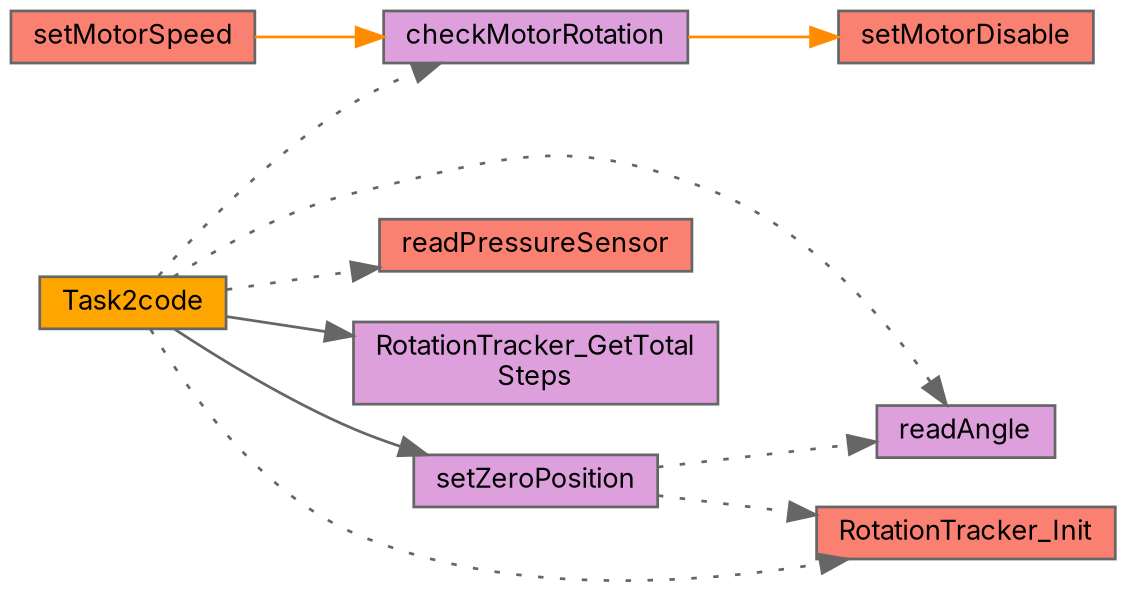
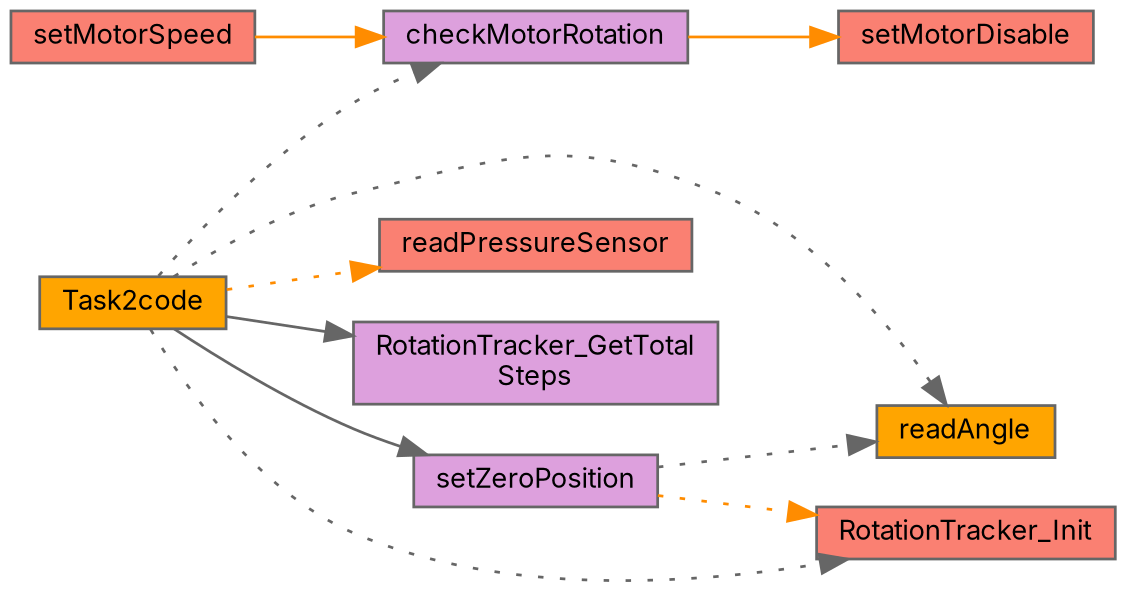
edge "Task2code" -> "readPressureSensor": color gray40 -> darkorange
node "readAngle": fillcolor plum -> orange
edge "setZeroPosition" -> "RotationTracker_Init": color gray40 -> darkorange
